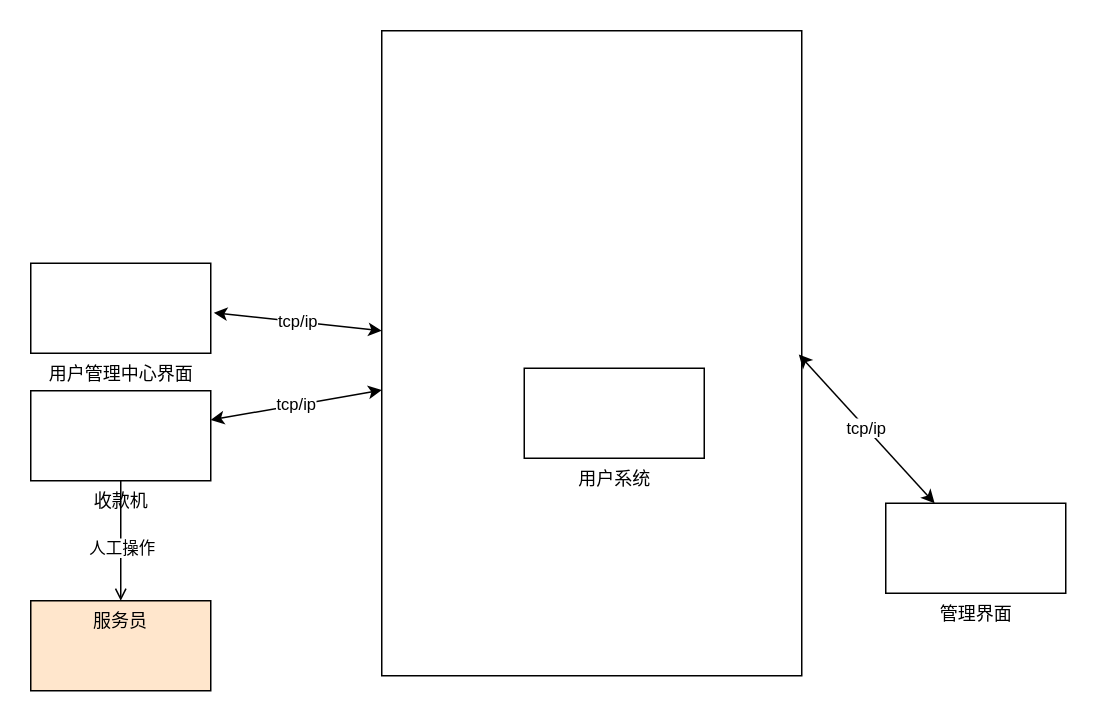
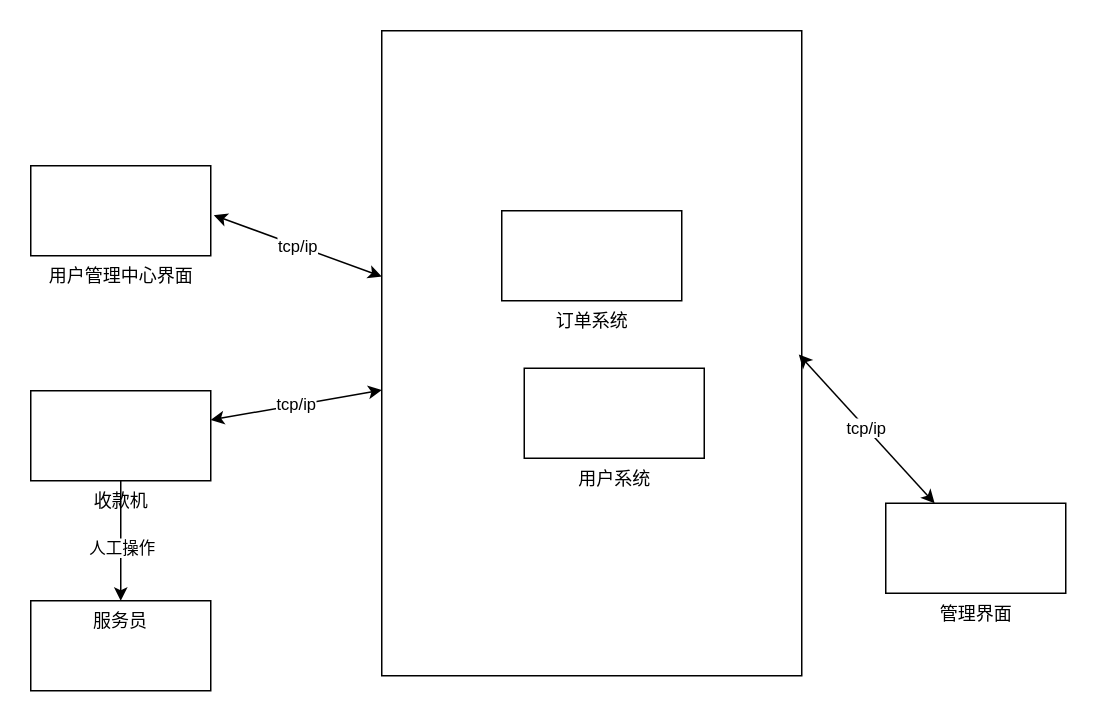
node "订单系统": added
node "用户管理中心界面": moved (121, 308) -> (121, 211)
edge "收款机" -> "服务员": arrowhead open -> classic
node "服务员": fillcolor #ffe6cc -> #ffffff
